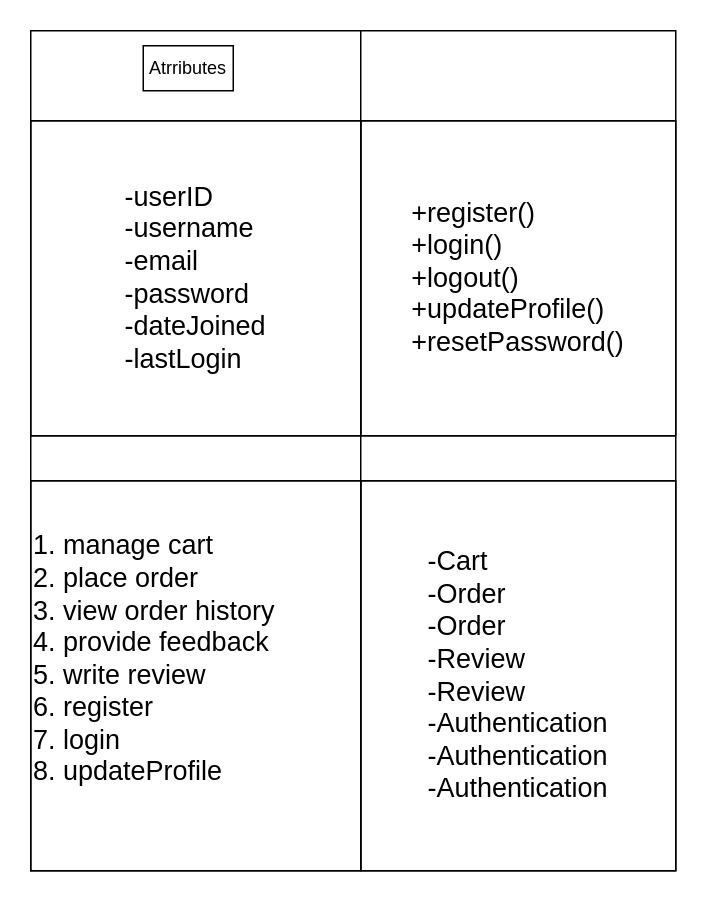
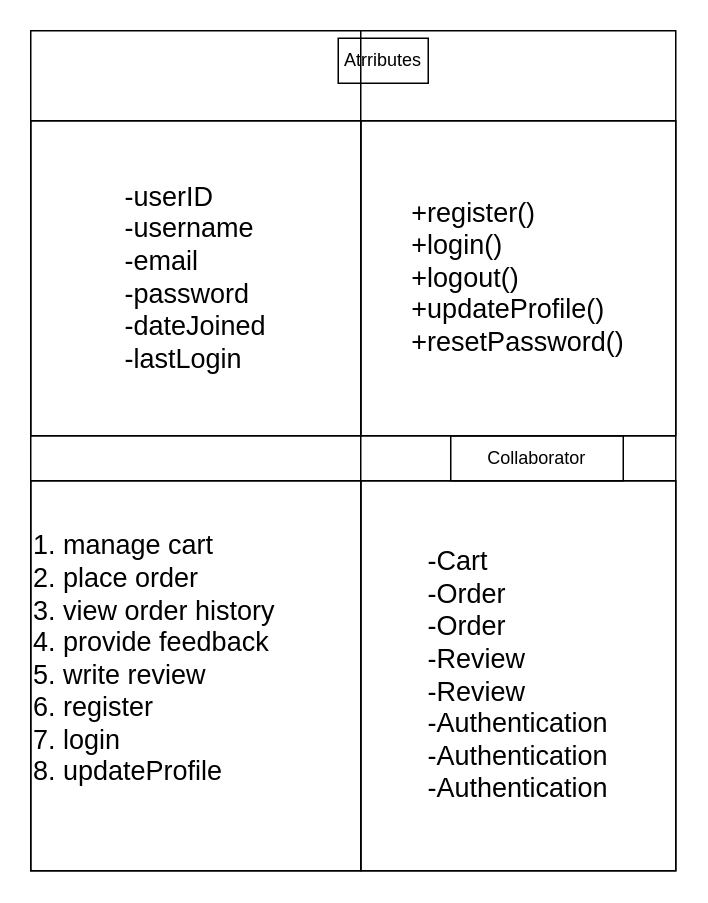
node "Atrributes": moved (188, 68) -> (383, 61)
node "Collaborator": added
